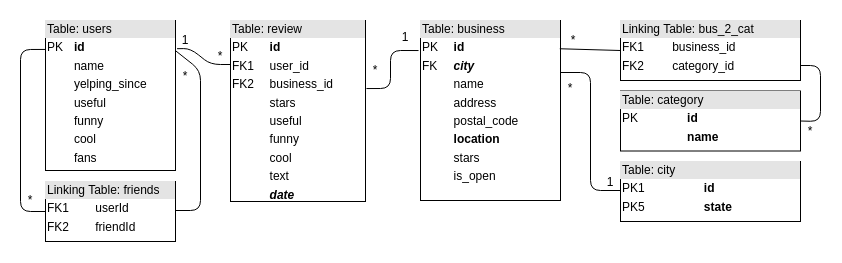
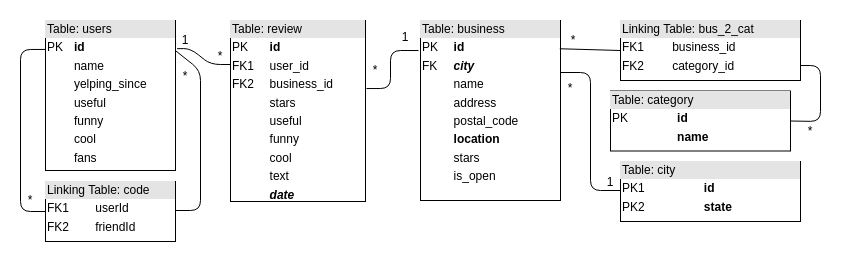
node "Table: category PK id name": moved (711, 121) -> (701, 121)
node "Table: city PK1 id PK5 state": label "Table: city PK1 id PK5 state" -> "Table: city PK1 id PK2 state"
node "Linking Table: friends FK1 userId FK2 friendId": label "Linking Table: friends FK1 userId FK2 friendId" -> "Linking Table: code FK1 userId FK2 friendId"
